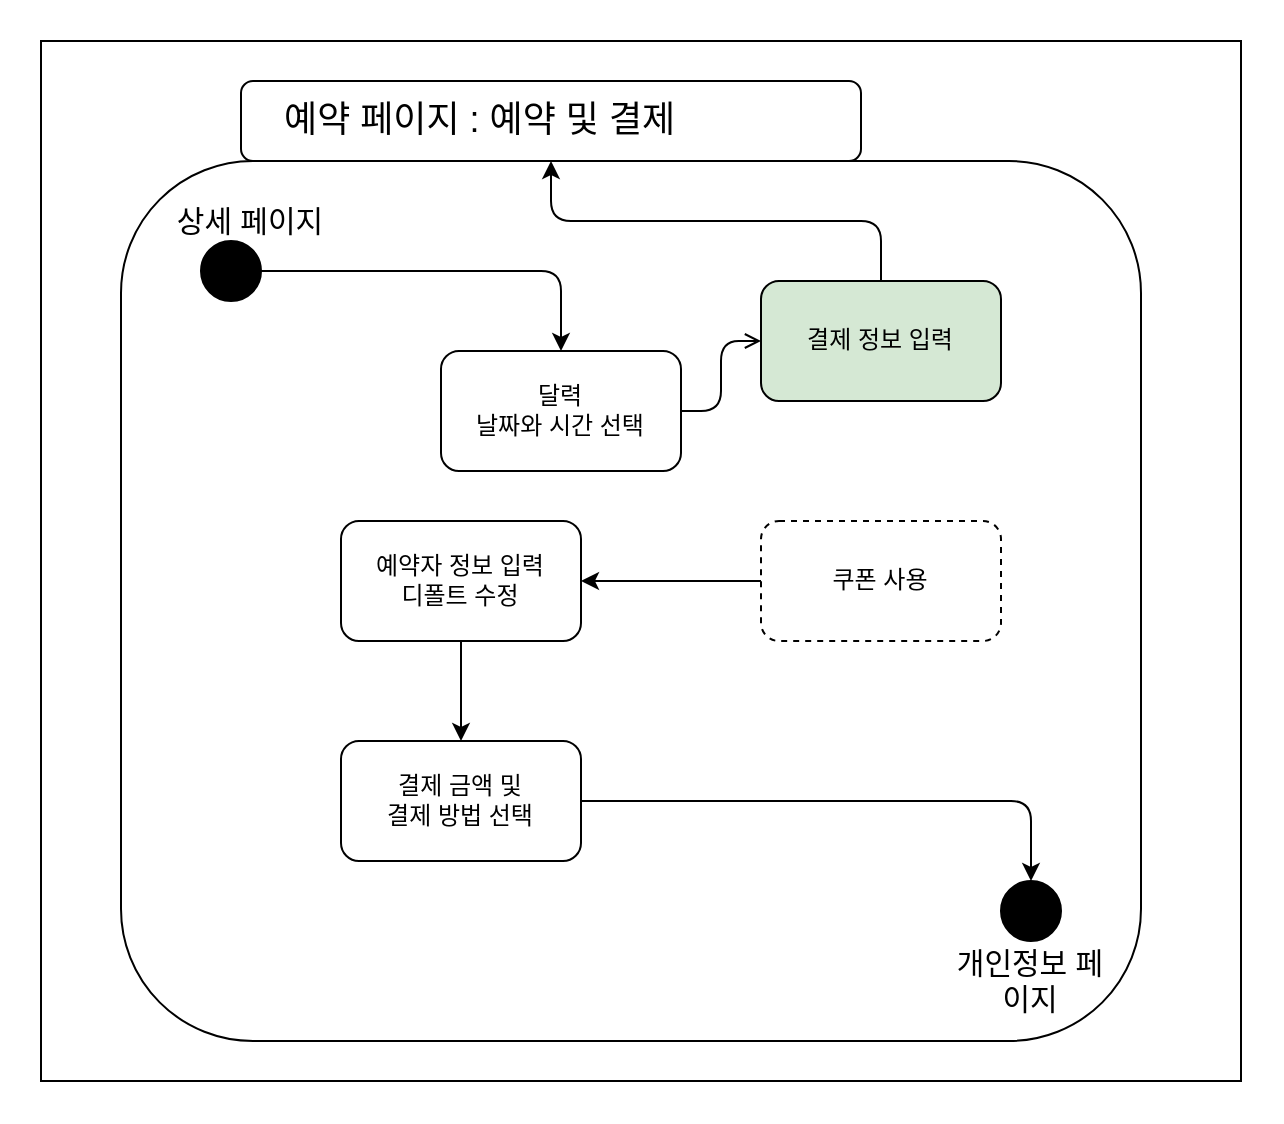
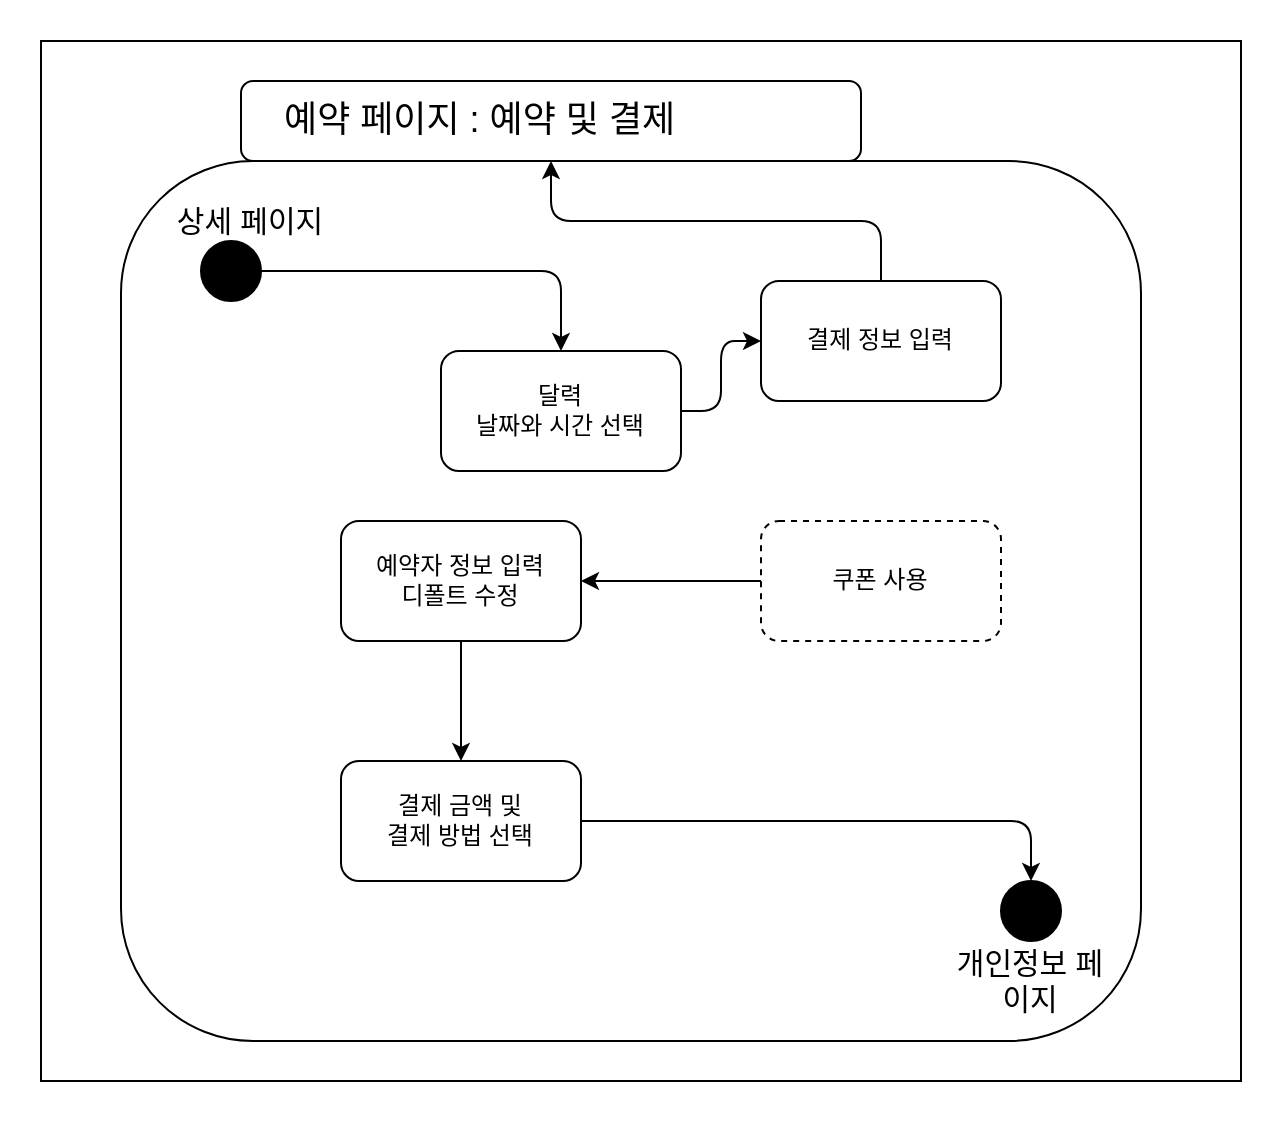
edge "달력 날짜와 시간 선택" -> "결제 정보 입력": arrowhead open -> classic
node "결제 정보 입력": fillcolor #d5e8d4 -> #ffffff
node "결제 금액 및 결제 방법 선택": moved (461, 801) -> (461, 821)
